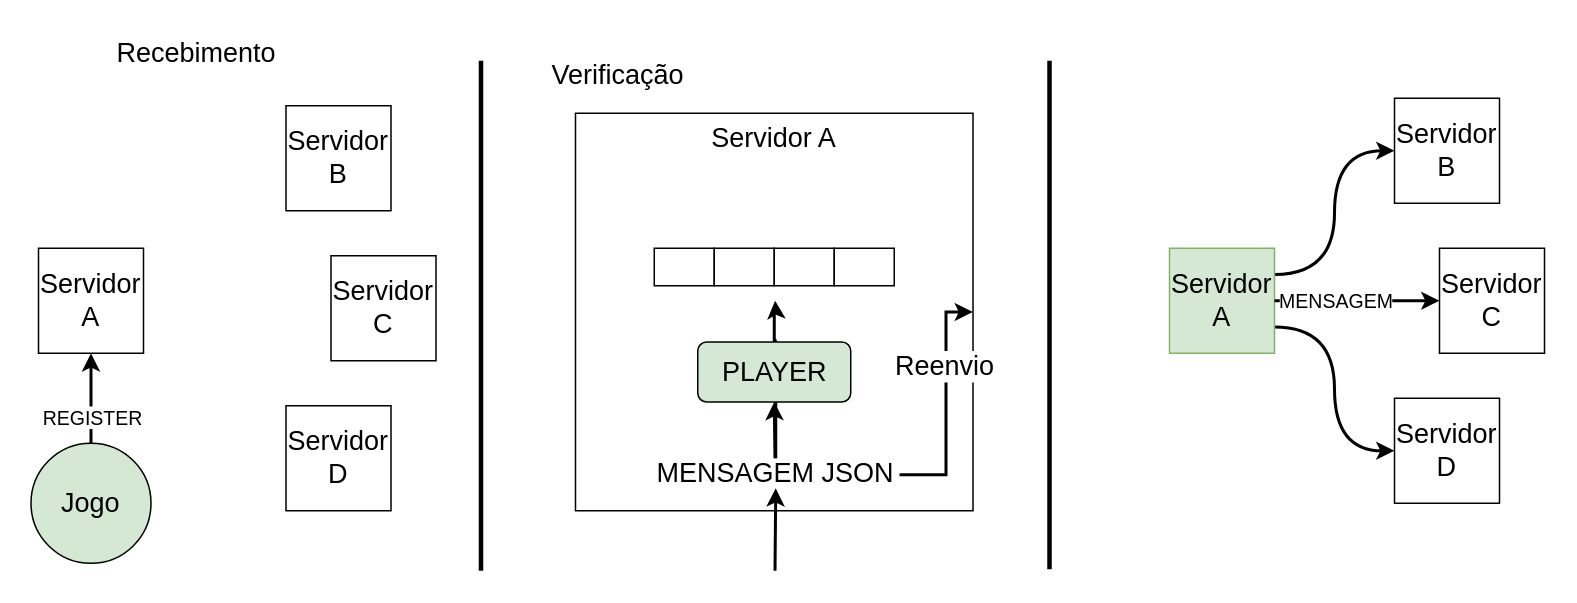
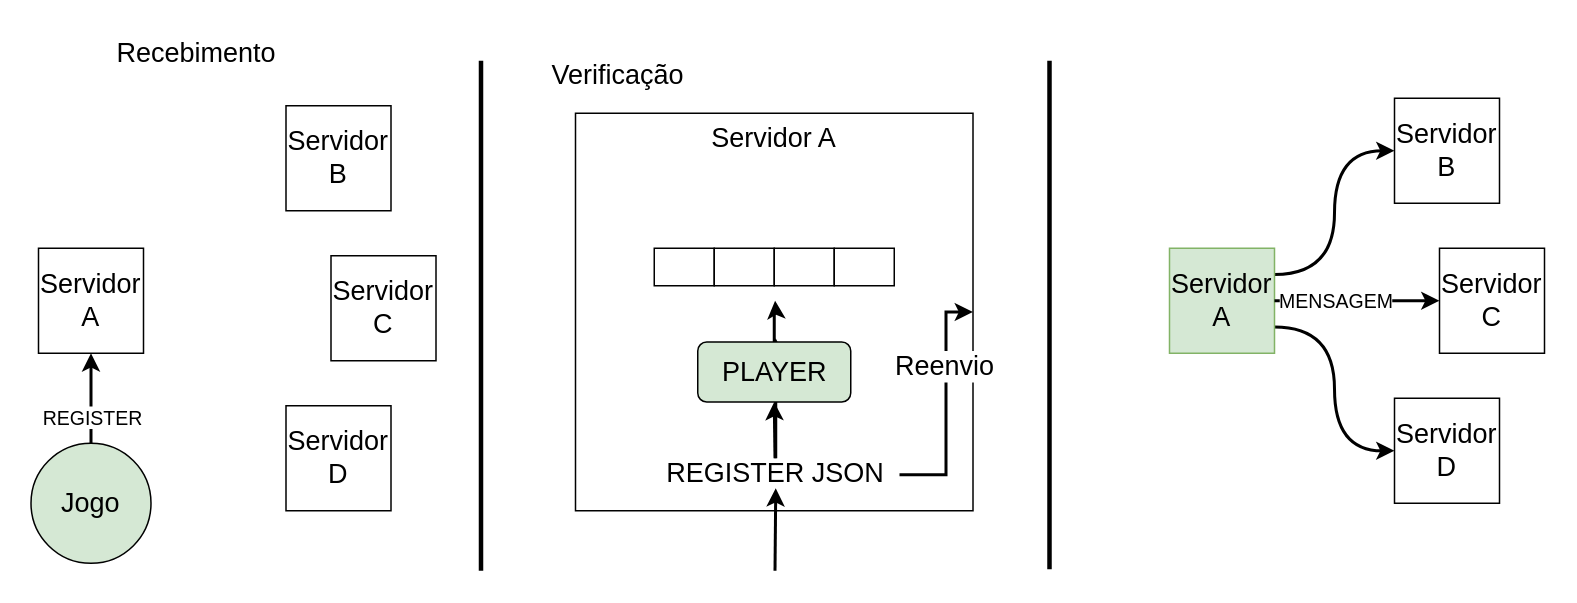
node "MENSAGEM JSON": label "MENSAGEM JSON" -> "REGISTER JSON"
